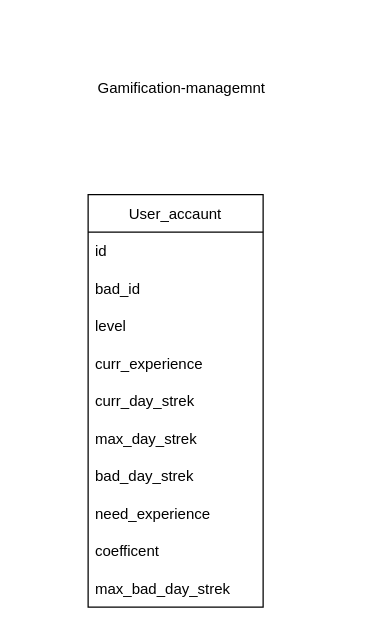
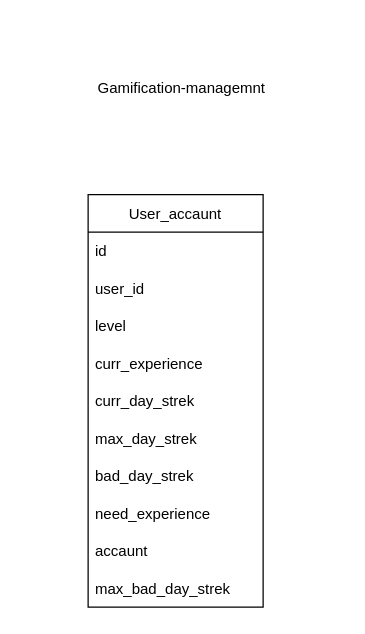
node "bad_id": label "bad_id" -> "user_id"
node "coefficent": label "coefficent" -> "accaunt"
